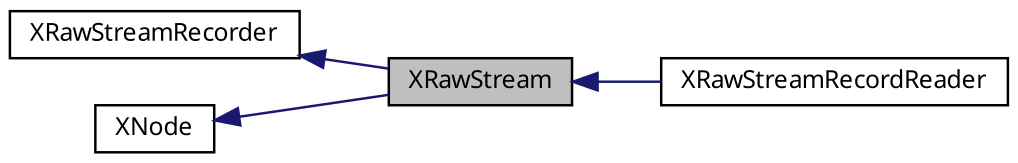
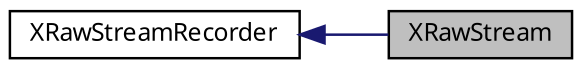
node "XRawStreamRecordReader": removed
node "XNode": removed
